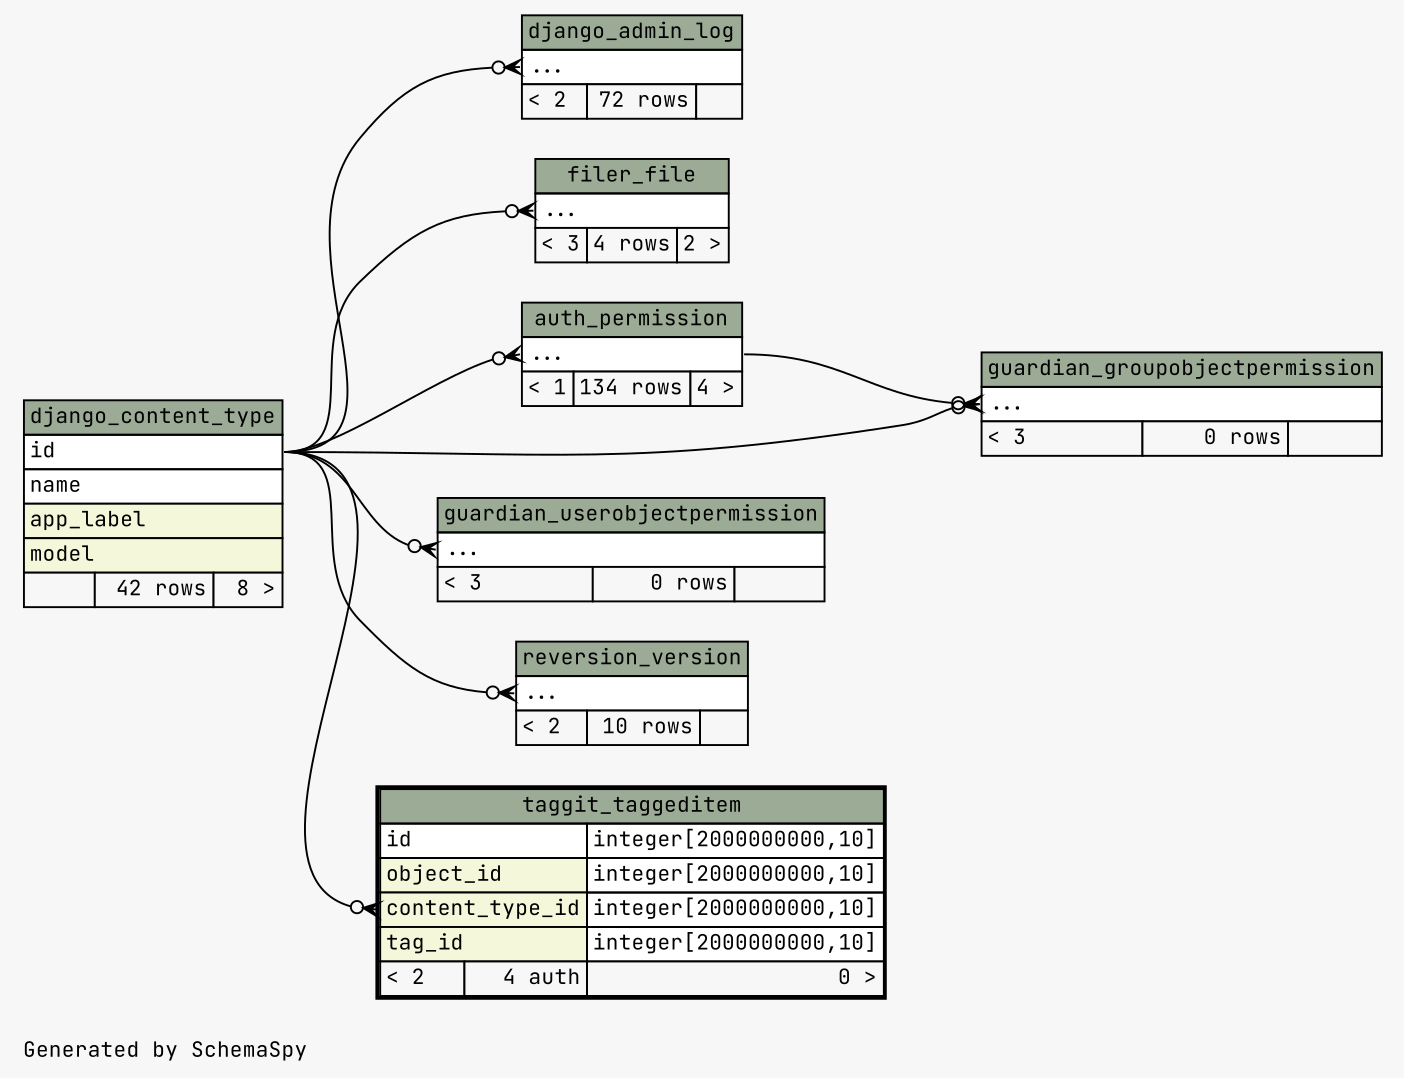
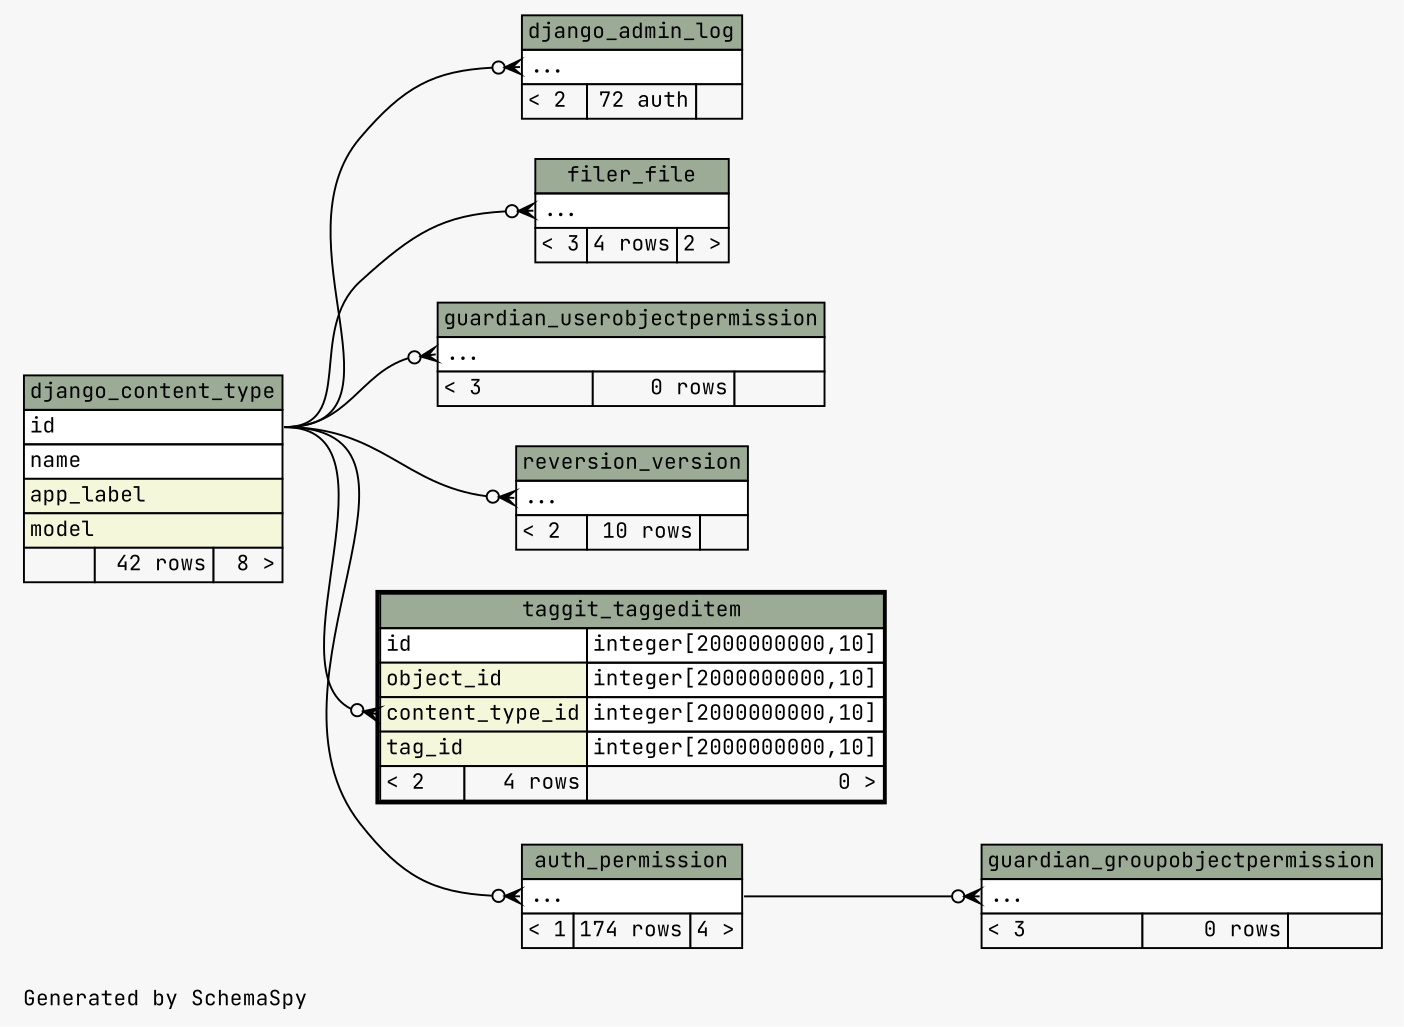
node "django_admin_log": text "72 rows" -> "72 auth"
node "auth_permission": text "134 rows" -> "174 rows"
edge "django_content_type" -> "guardian_groupobjectpermission": removed
node "taggit_taggeditem": text "4 auth" -> "4 rows"
